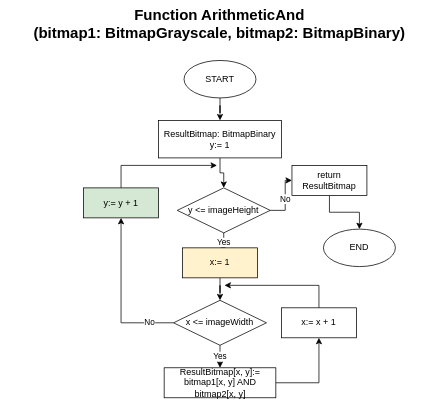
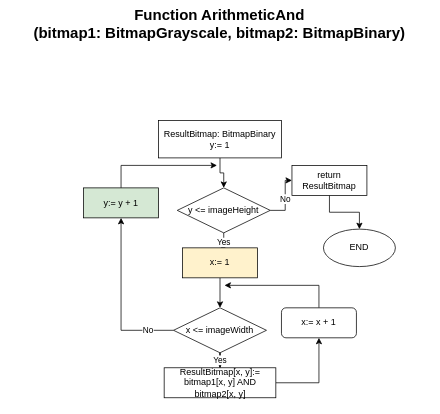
node "START": removed
edge "START" -> "ResultBitmap: BitmapBinary y:= 1": removed
node "x <= imageWidth": moved (220, 323) -> (220, 330)
node "x:= x + 1": shape rectangle -> rounded rectangle
